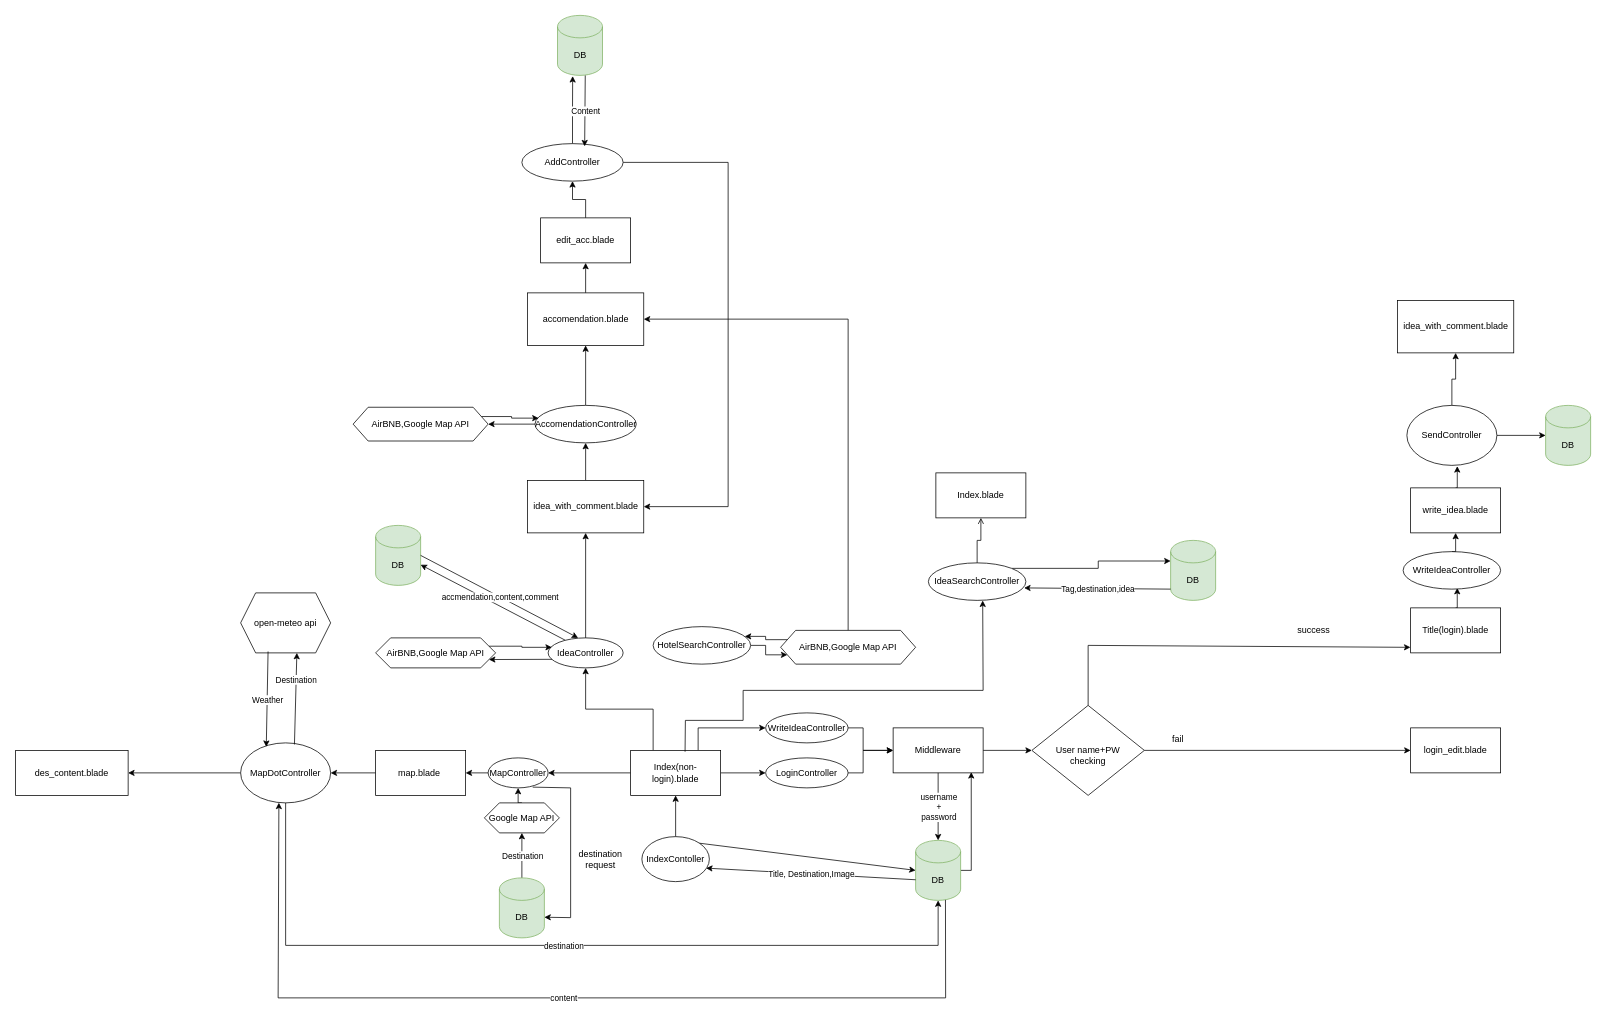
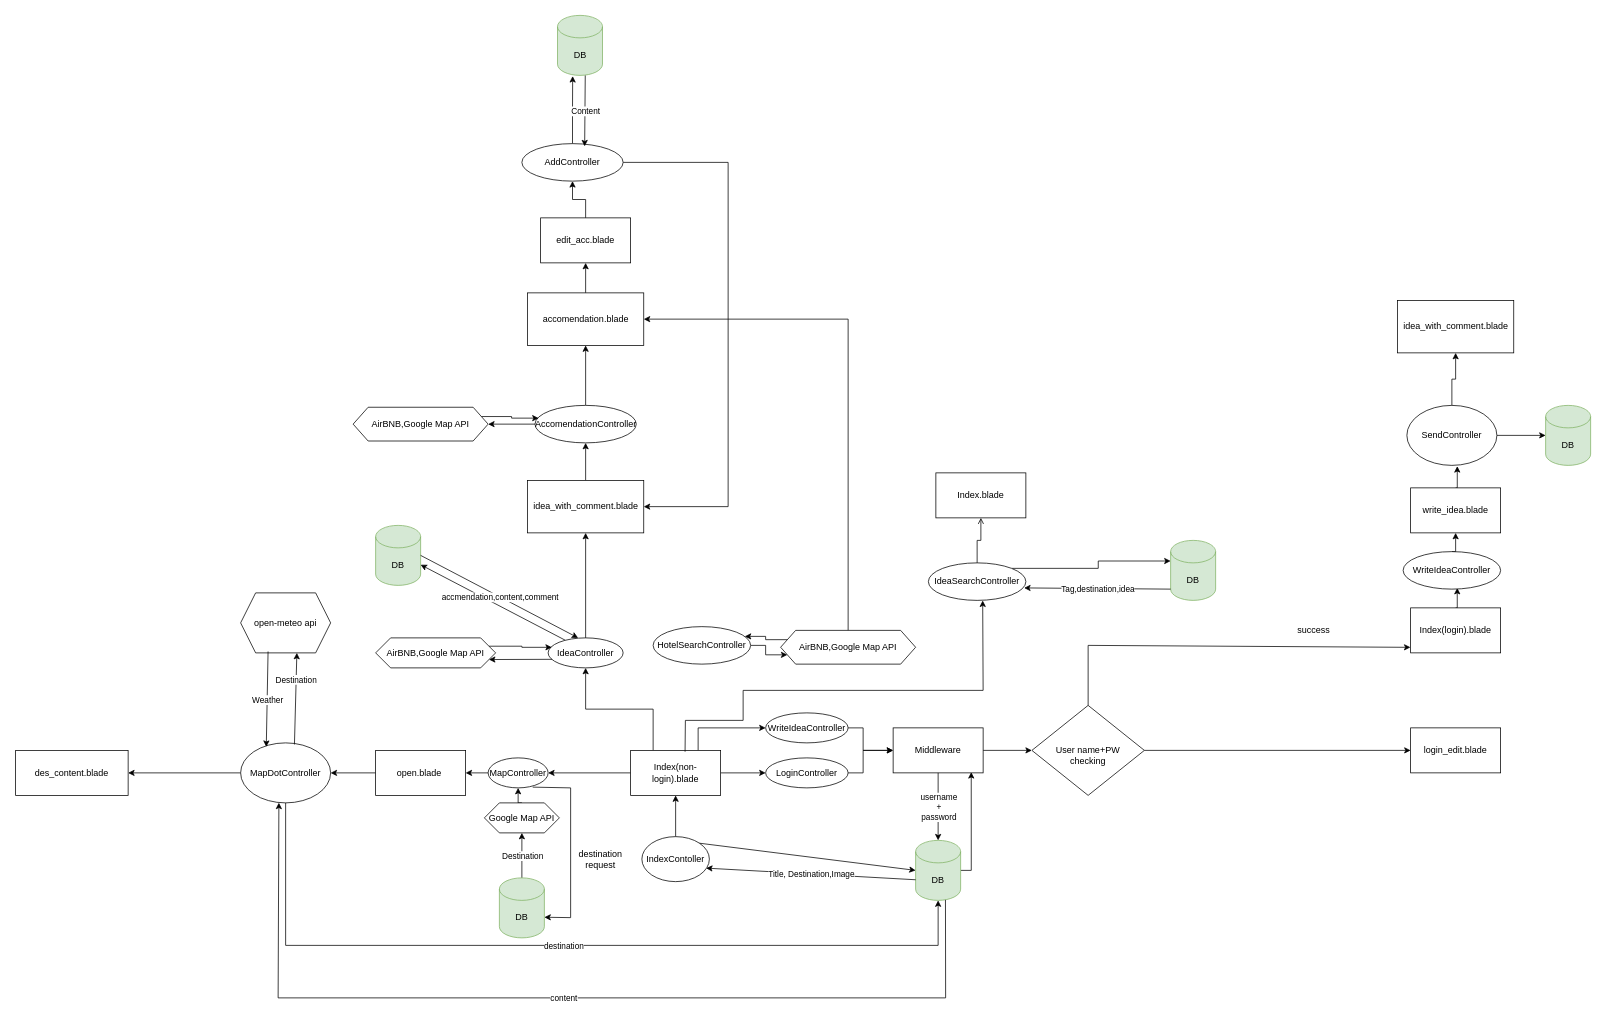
node "Title(login).blade": label "Title(login).blade" -> "Index(login).blade"
node "fail": removed
node "map.blade": label "map.blade" -> "open.blade"
